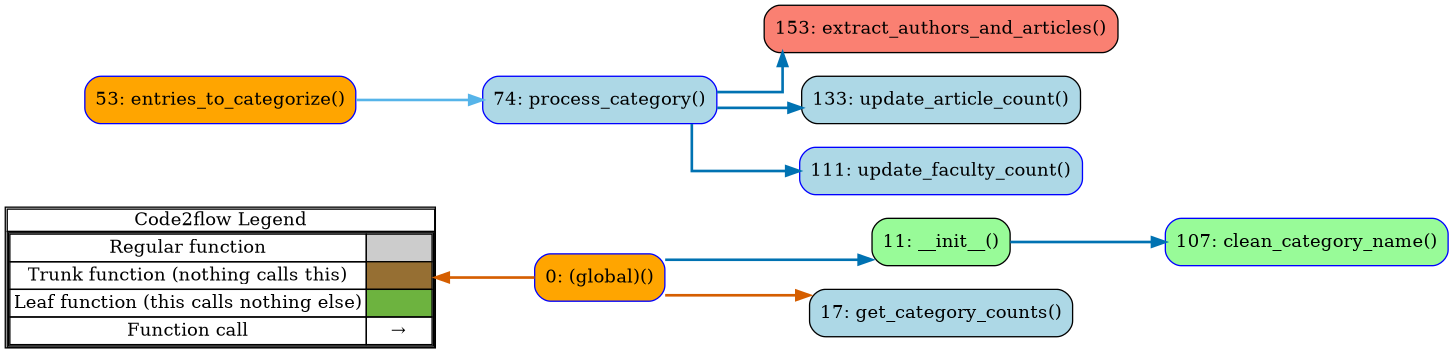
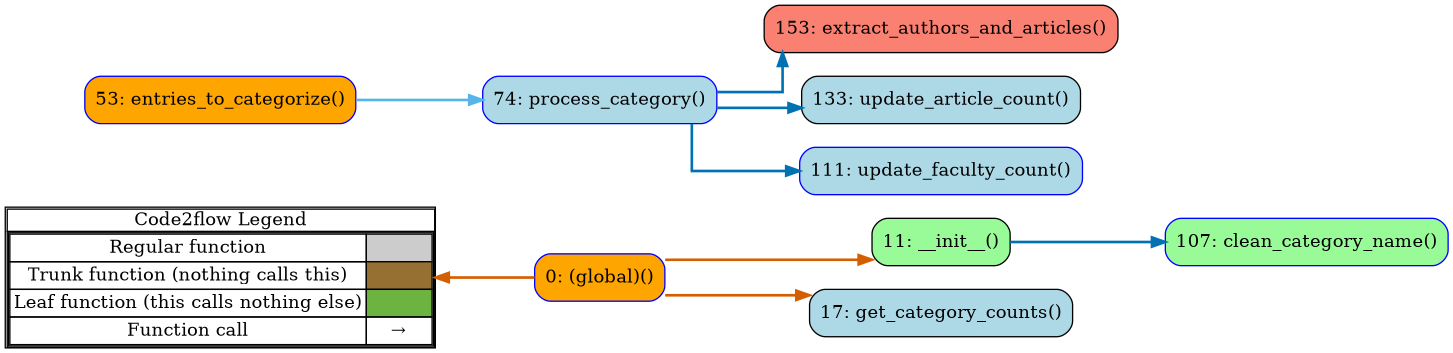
edge "0: (global)()" -> "11: __init__()": color #0072b2 -> #d55e00
